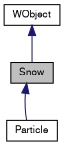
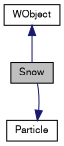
edge "Particle" -> "Snow": reversed
